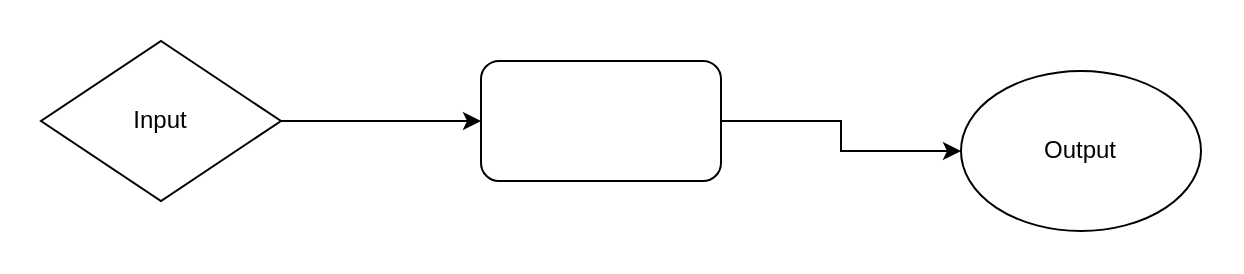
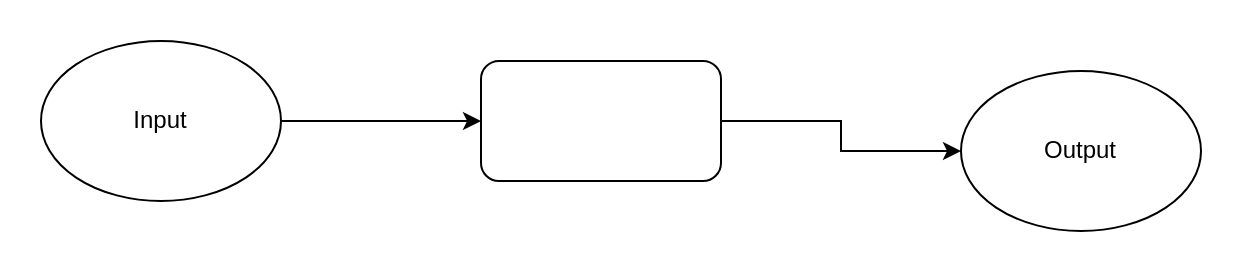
node "Input": shape diamond -> ellipse
